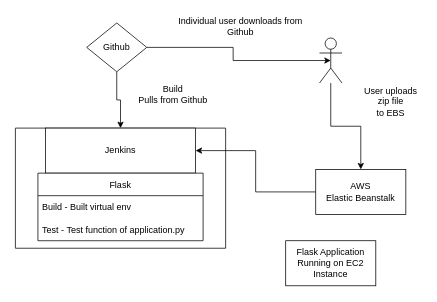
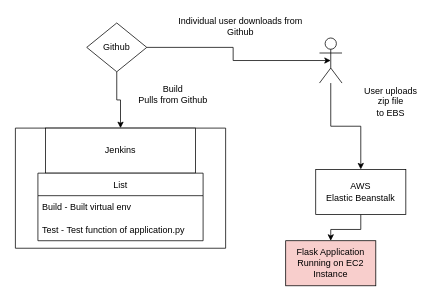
edge "AWS Elastic Beanstalk" -> "Jenkins": now "AWS Elastic Beanstalk" -> "Flask Application Running on EC2 Instance"
node "Flask": label "Flask" -> "List"
node "Flask Application Running on EC2 Instance": fillcolor #ffffff -> #f8cecc
